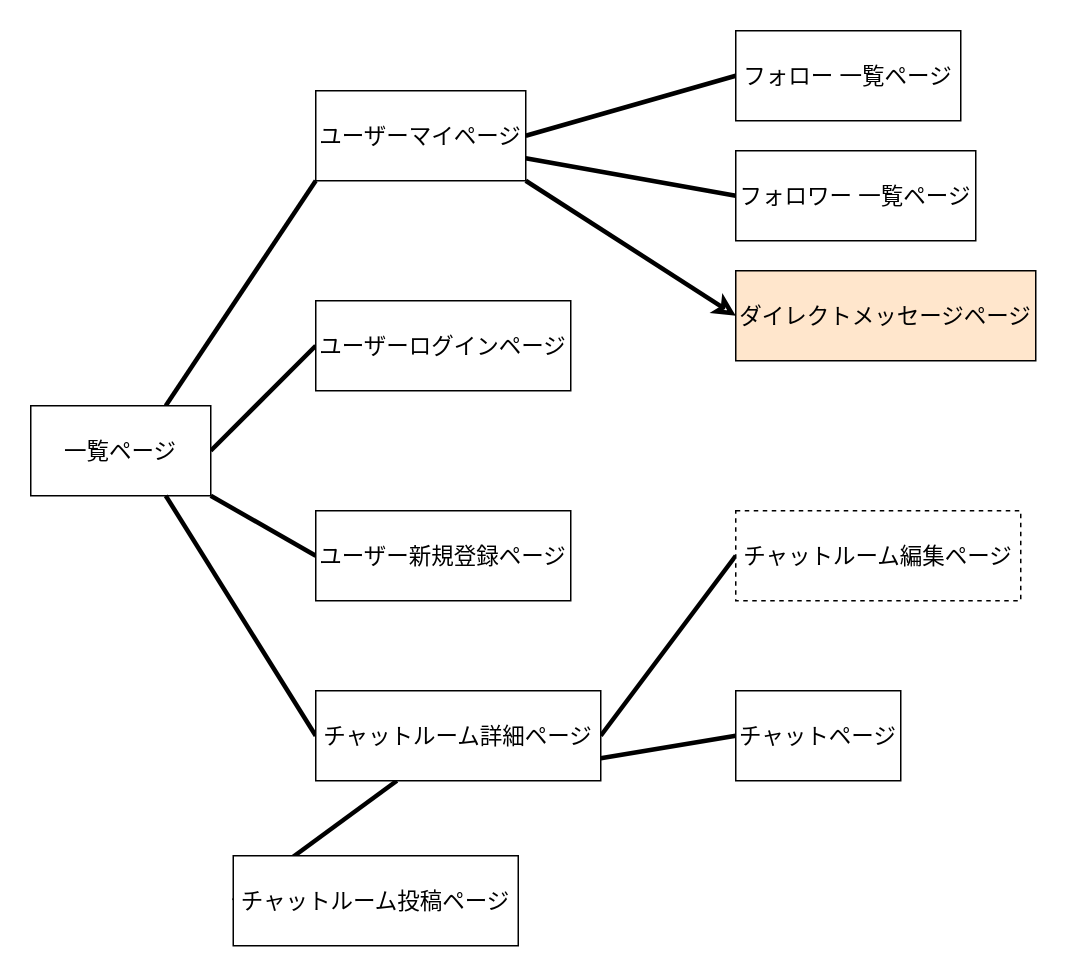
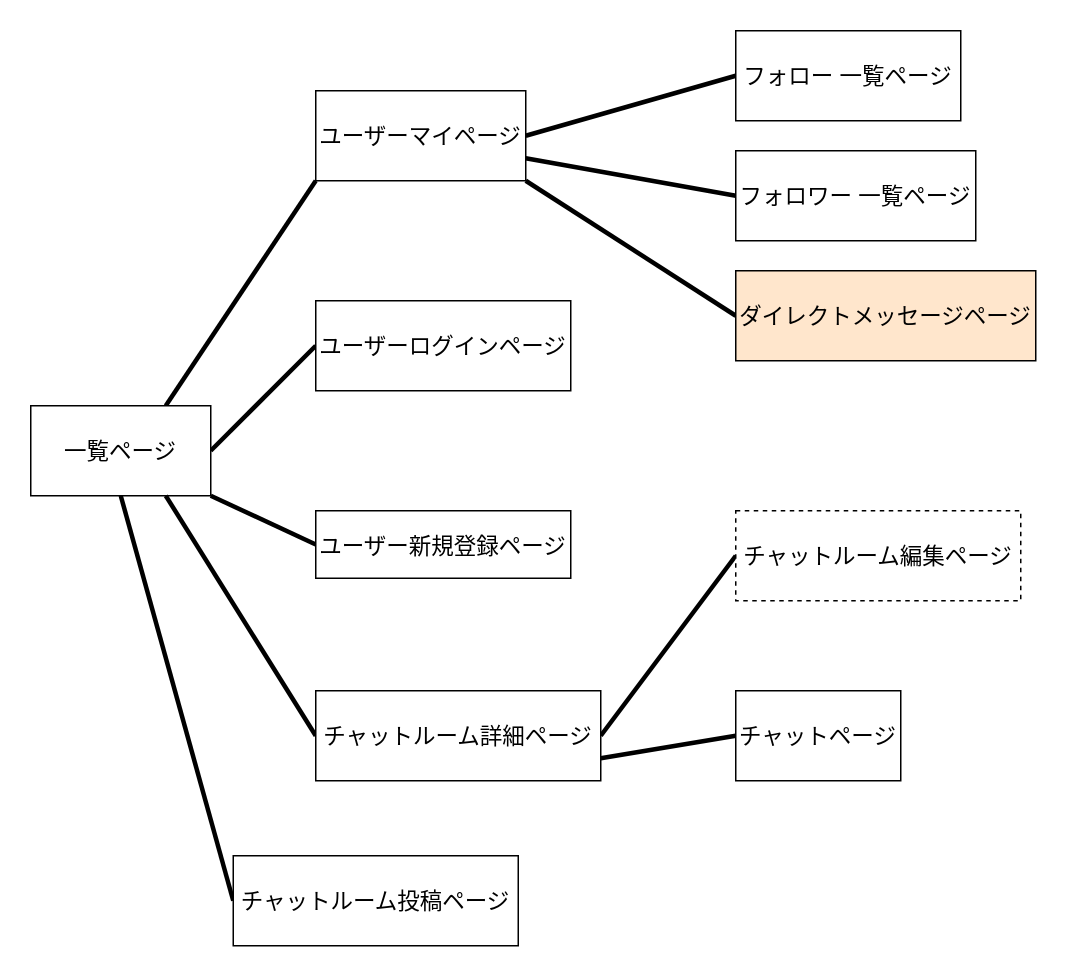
edge "ユーザーマイページ" -> "ダイレクトメッセージページ": arrowhead classic -> none
node "ユーザー新規登録ページ": size 255x90 -> 255x68
edge "チャットルーム詳細ページ" -- "チャットルーム投稿ページ": now "一覧ページ" -- "チャットルーム投稿ページ"
